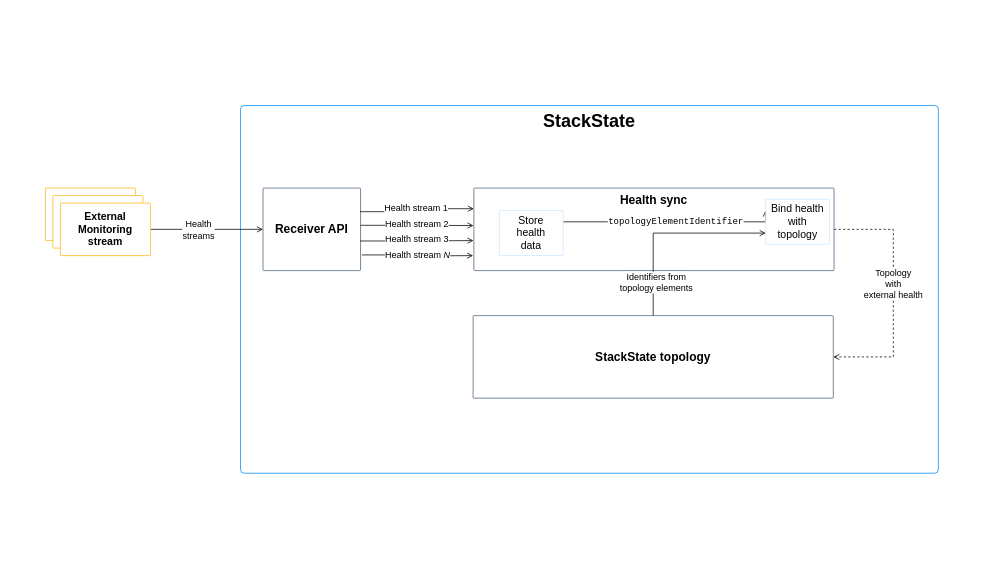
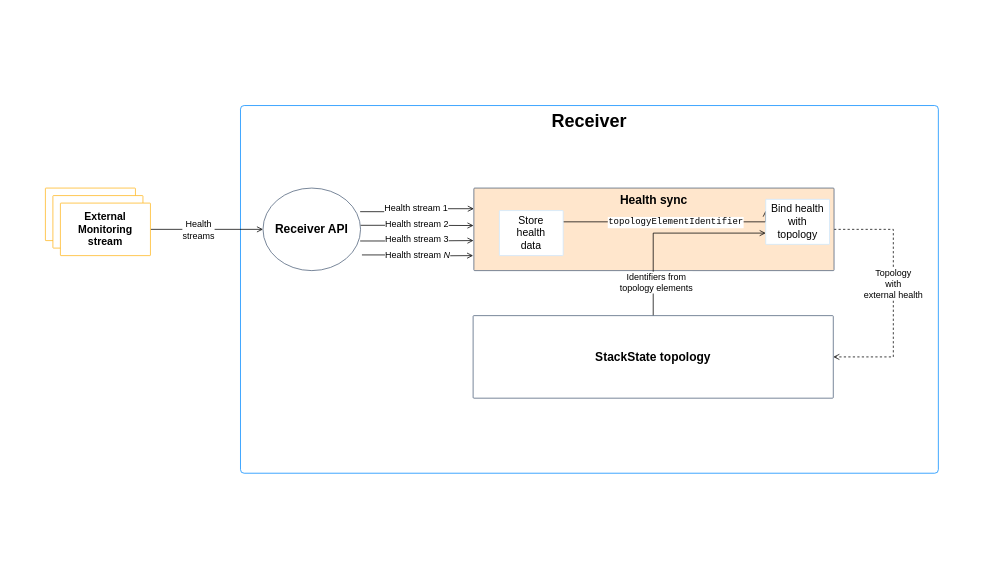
node "StackState": label "StackState" -> "Receiver"
node "Receiver API": shape rounded rectangle -> ellipse
node "Health sync": fillcolor #ffffff -> #ffe6cc
